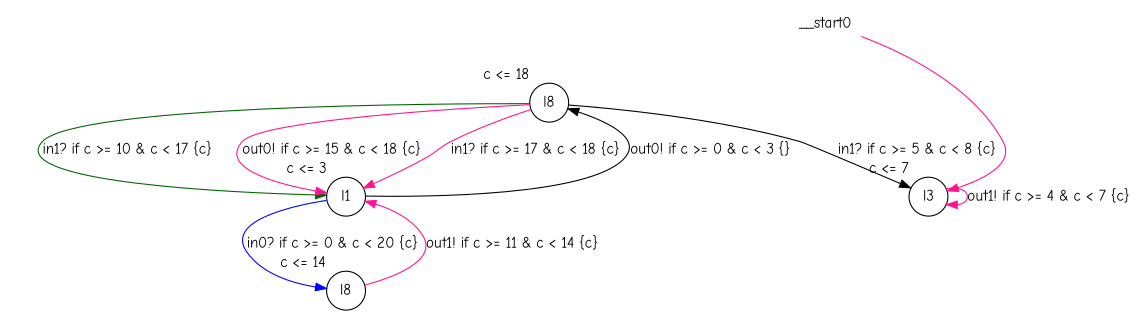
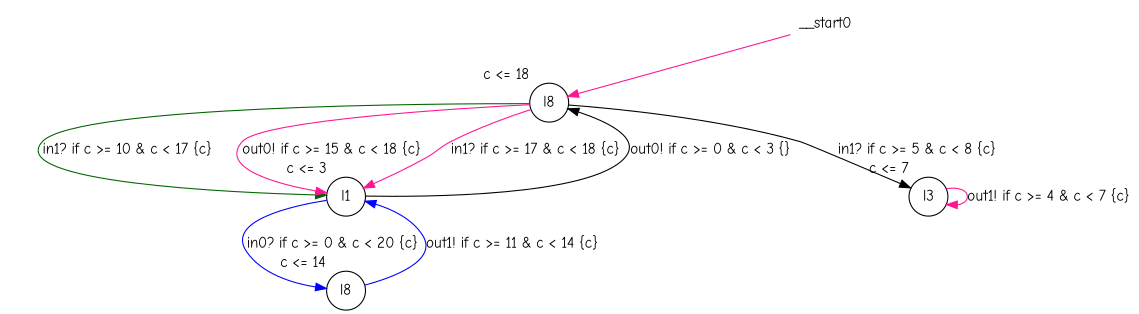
edge "__start0" -> "l3 c <= 7": now "__start0" -> "l8 c <= 18"
edge "l8 c <= 14" -> "l1 c <= 3": color deeppink -> blue
